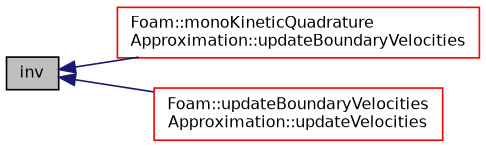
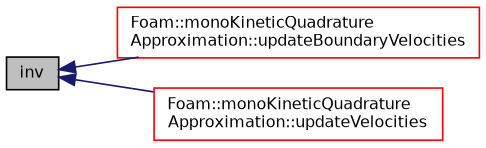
node "Foam::updateBoundaryVelocities Approximation::updateVelocities": label "Foam::updateBoundaryVelocities Approximation::updateVelocities" -> "Foam::monoKineticQuadrature Approximation::updateVelocities"
